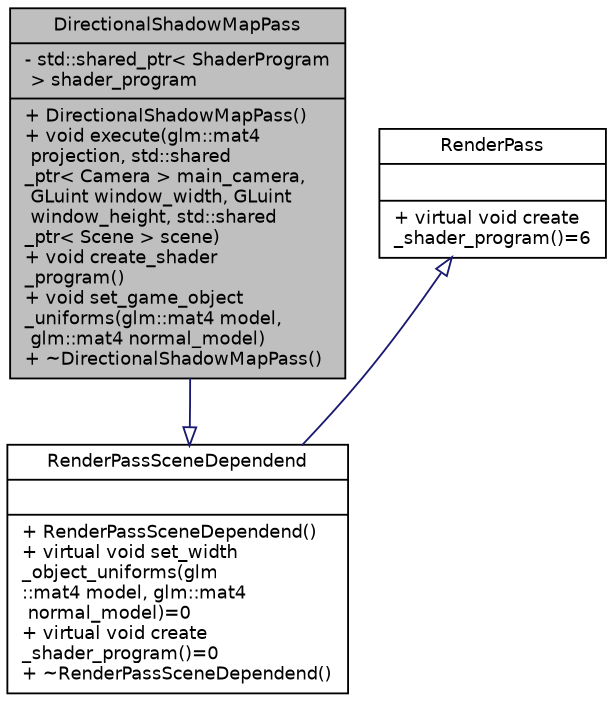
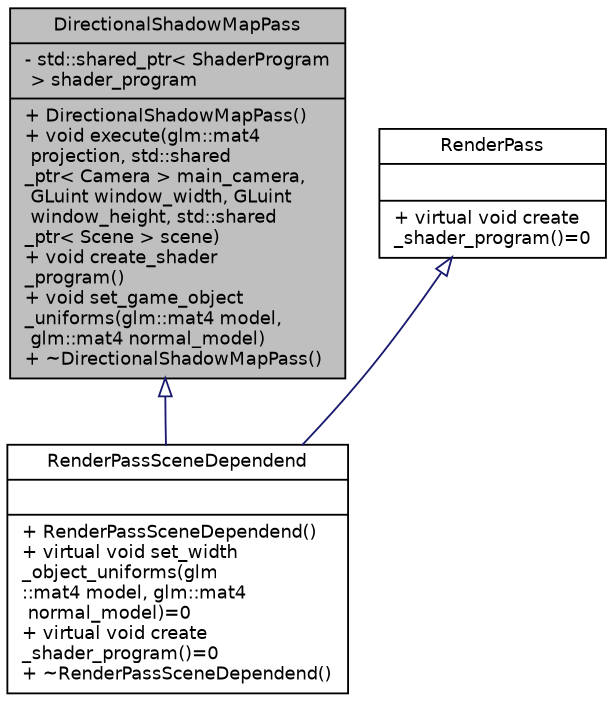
node "RenderPass": text "_shader_program()=6" -> "_shader_program()=0"
edge "DirectionalShadowMapPass" -> "RenderPassSceneDependend": reversed
